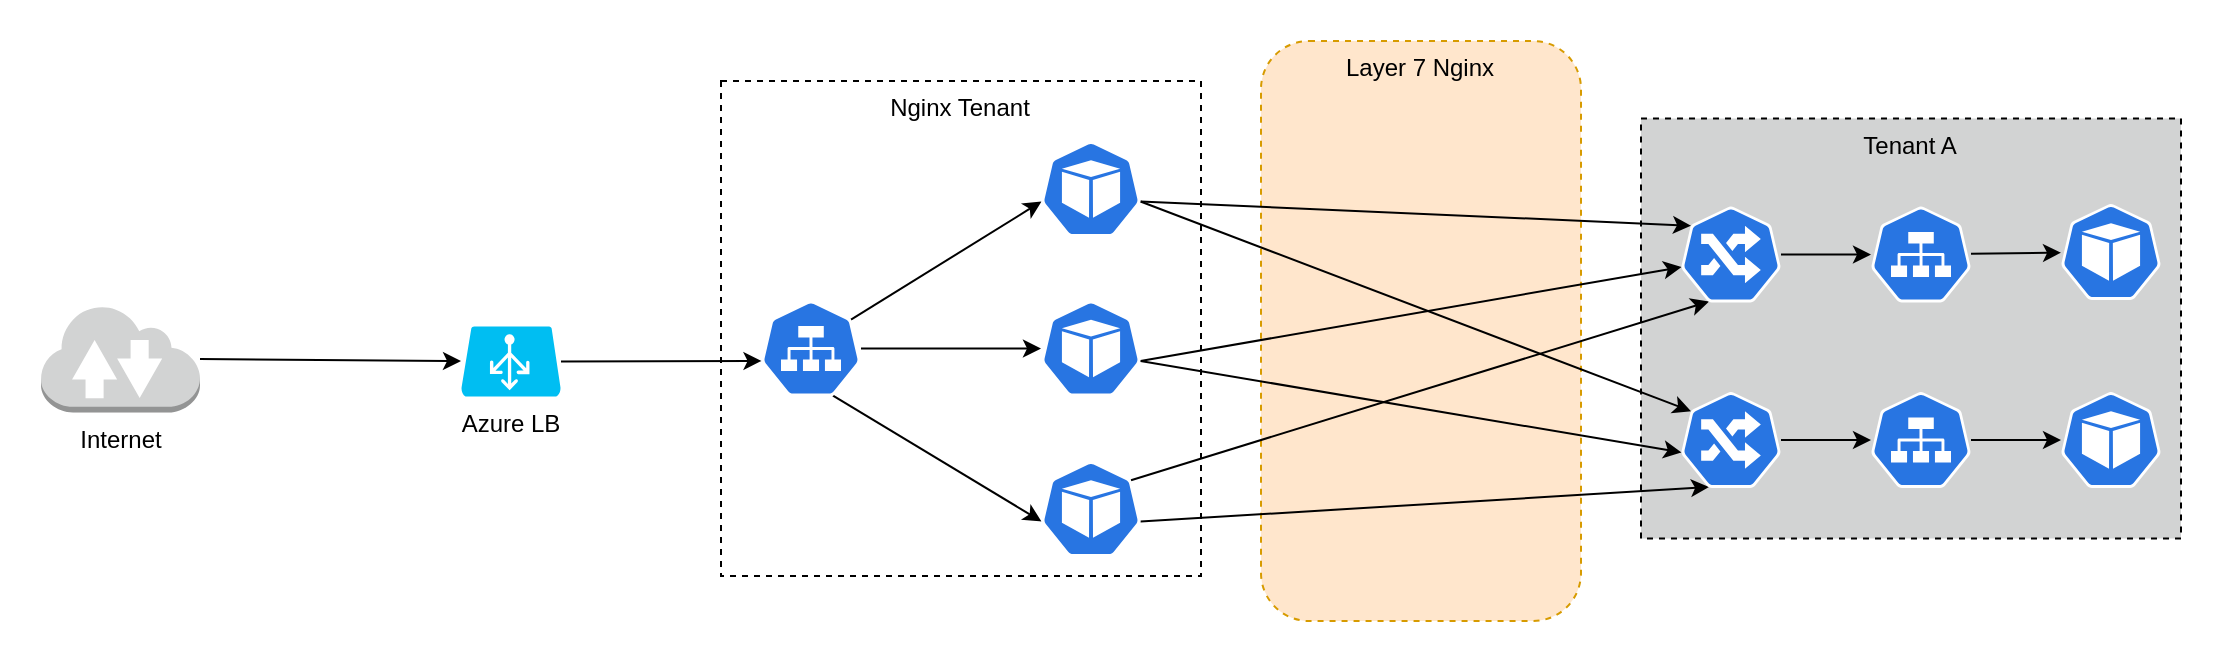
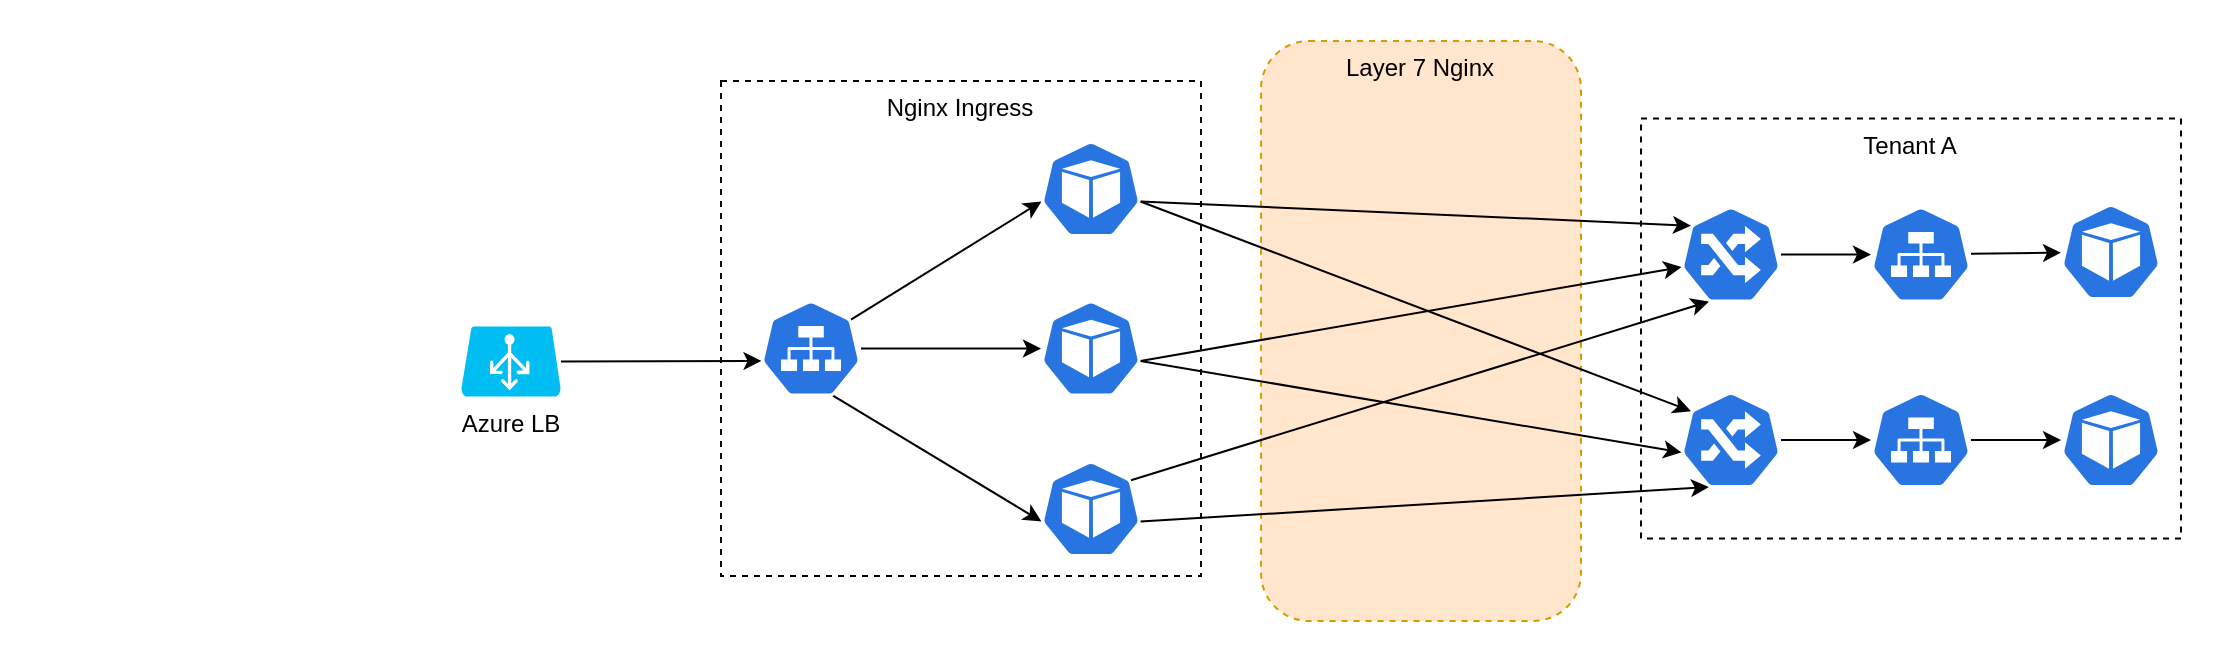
node "Nginx Tenant": label "Nginx Tenant" -> "Nginx Ingress"
node "Tenant A": fillcolor #d2d3d3 -> #ffffff
node "Internet": removed
edge "Internet" -> "Azure LB": removed
